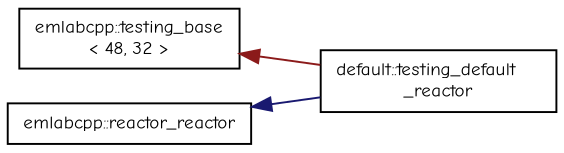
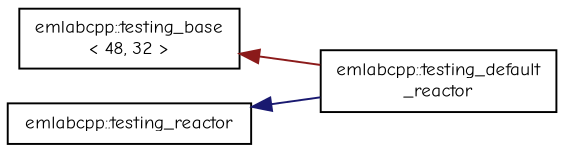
node "default::testing_default _reactor": label "default::testing_default _reactor" -> "emlabcpp::testing_default _reactor"
node "emlabcpp::reactor_reactor": label "emlabcpp::reactor_reactor" -> "emlabcpp::testing_reactor"
